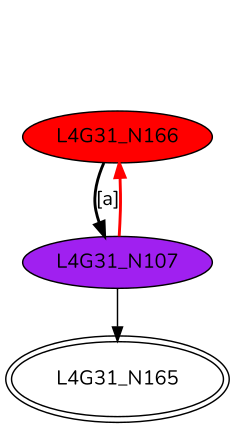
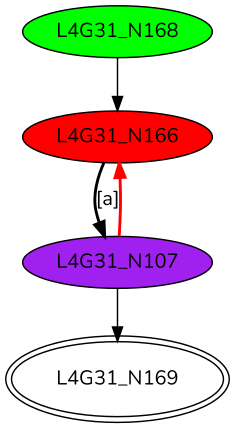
node "L4G31_N168": added
node "L4G31_N165": label "L4G31_N165" -> "L4G31_N169"
